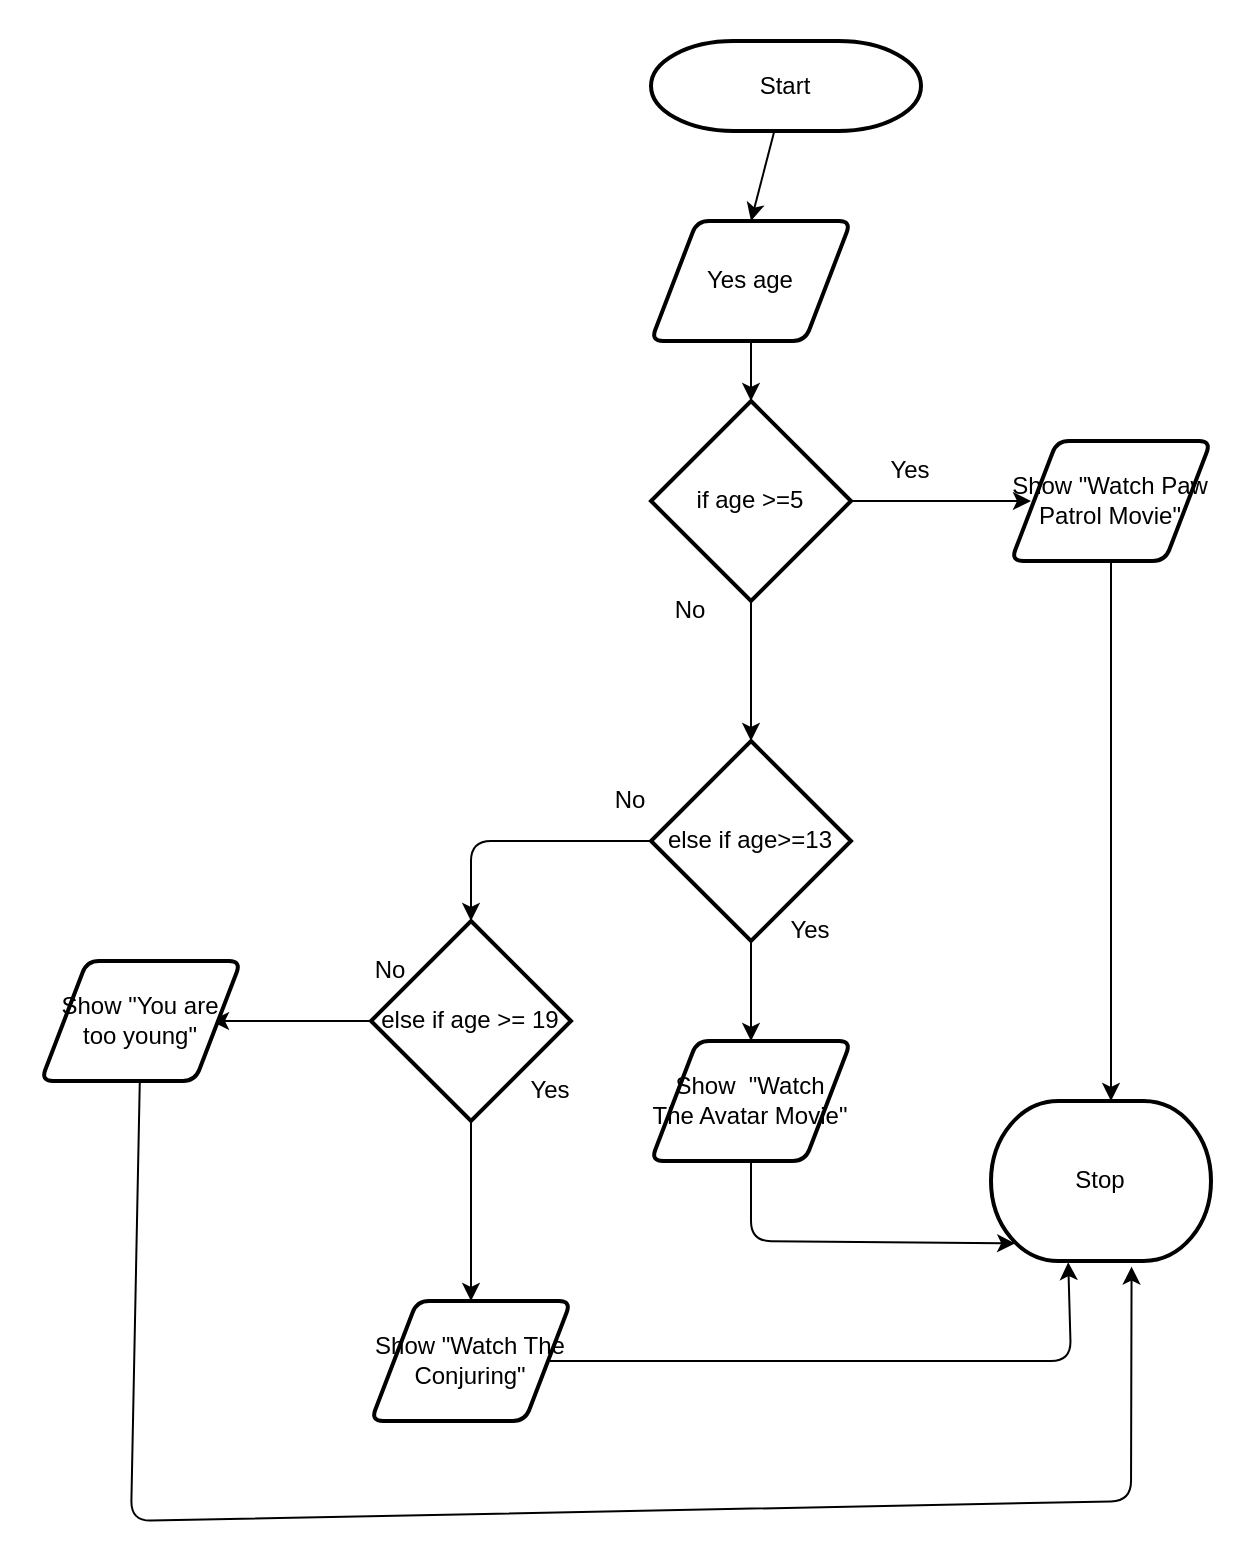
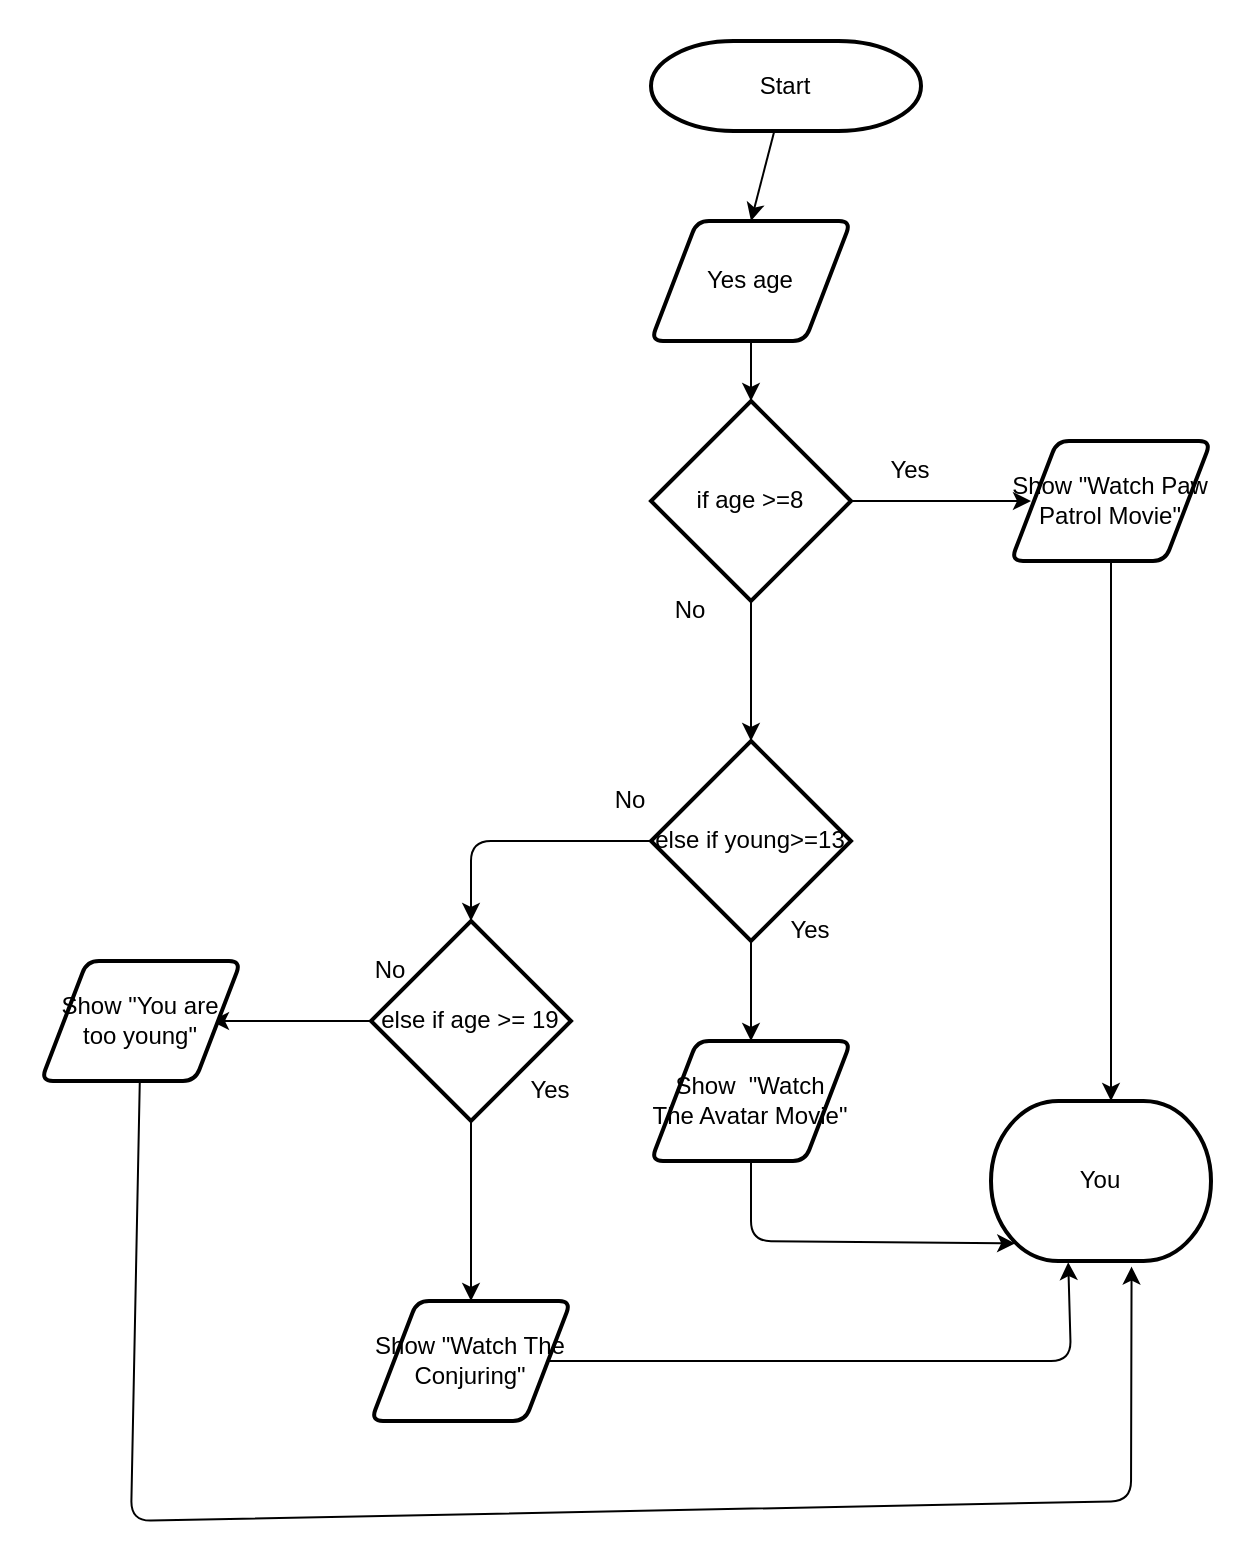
node "if age >=5": label "if age >=5" -> "if age >=8"
node "else if age>=13": label "else if age>=13" -> "else if young>=13"
node "Stop": label "Stop" -> "You"
